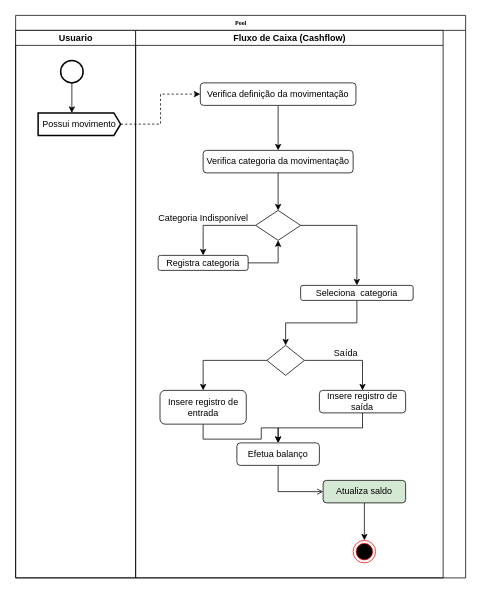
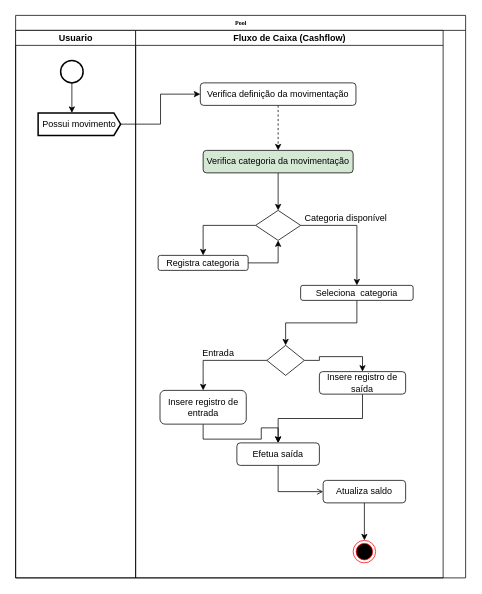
edge "Possui movimento" -> "Verifica definição da movimentação": style dashed -> solid
edge "Verifica definição da movimentação" -> "Verifica categoria da movimentação": style solid -> dashed
node "Verifica categoria da movimentação": fillcolor #ffffff -> #d5e8d4
node "Categoria Indisponível": removed
node "Categoria disponível": added
node "Entrada": added
node "Saída": removed
node "Insere registro de saída": moved (362, 402) -> (362, 383)
node "Efetua balanço": label "Efetua balanço" -> "Efetua saída"
node "Atualiza saldo": fillcolor #d5e8d4 -> #ffffff
